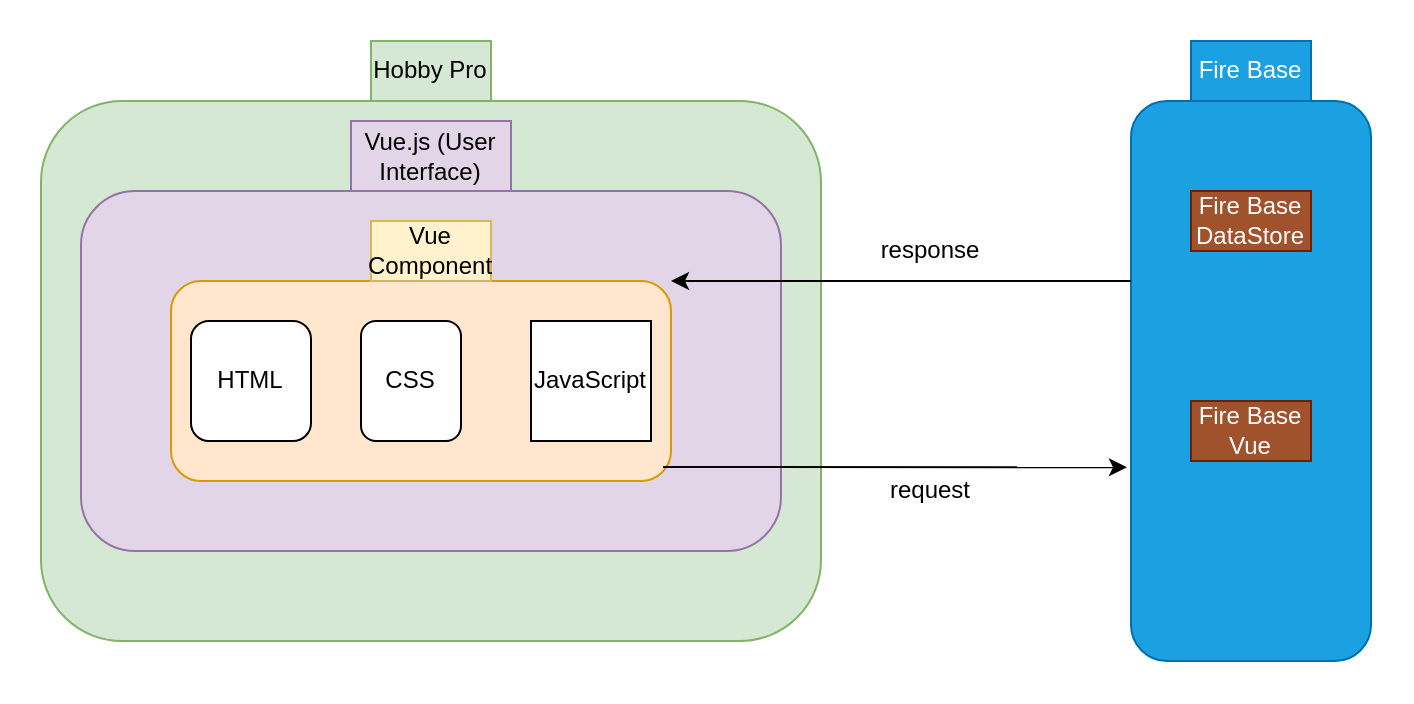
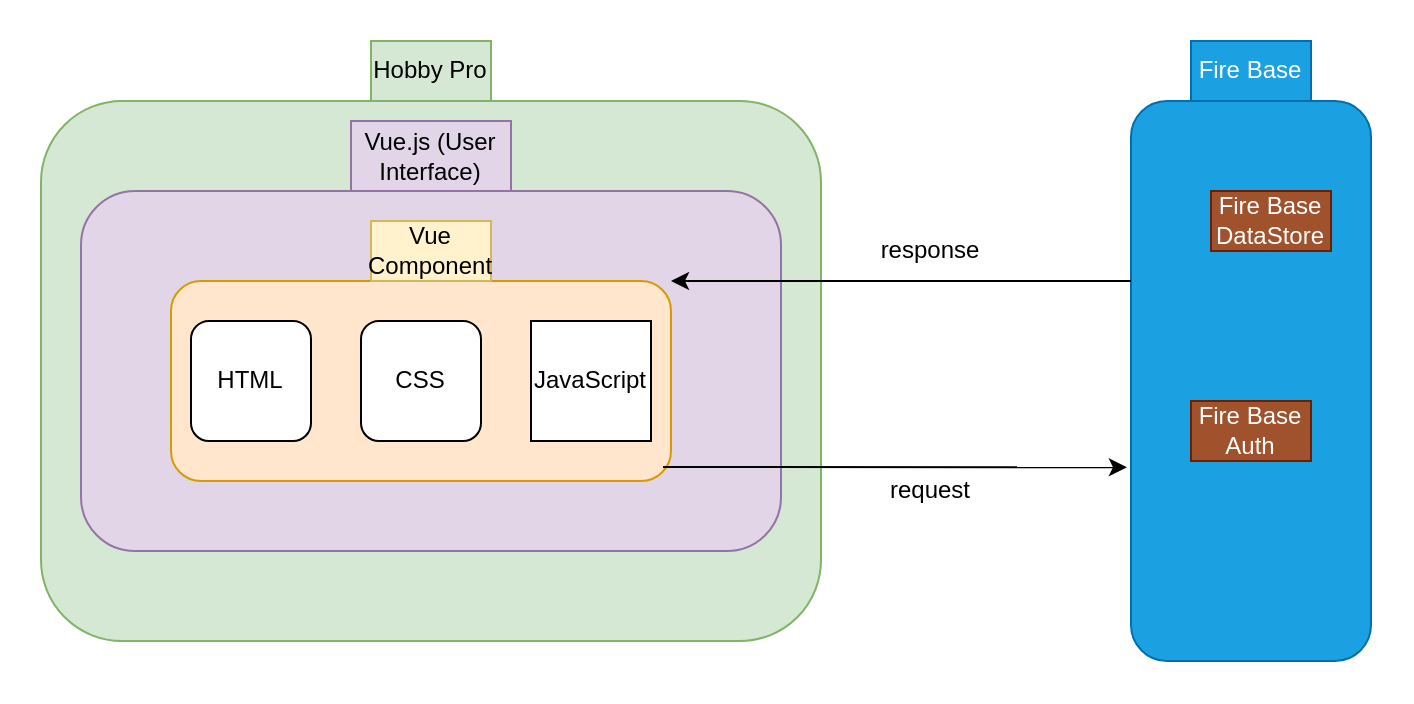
node "Fire Base DataStore": moved (1251, 221) -> (1271, 221)
node "CSS": size 100x120 -> 120x120
node "Fire Base Vue": label "Fire Base Vue" -> "Fire Base Auth"
